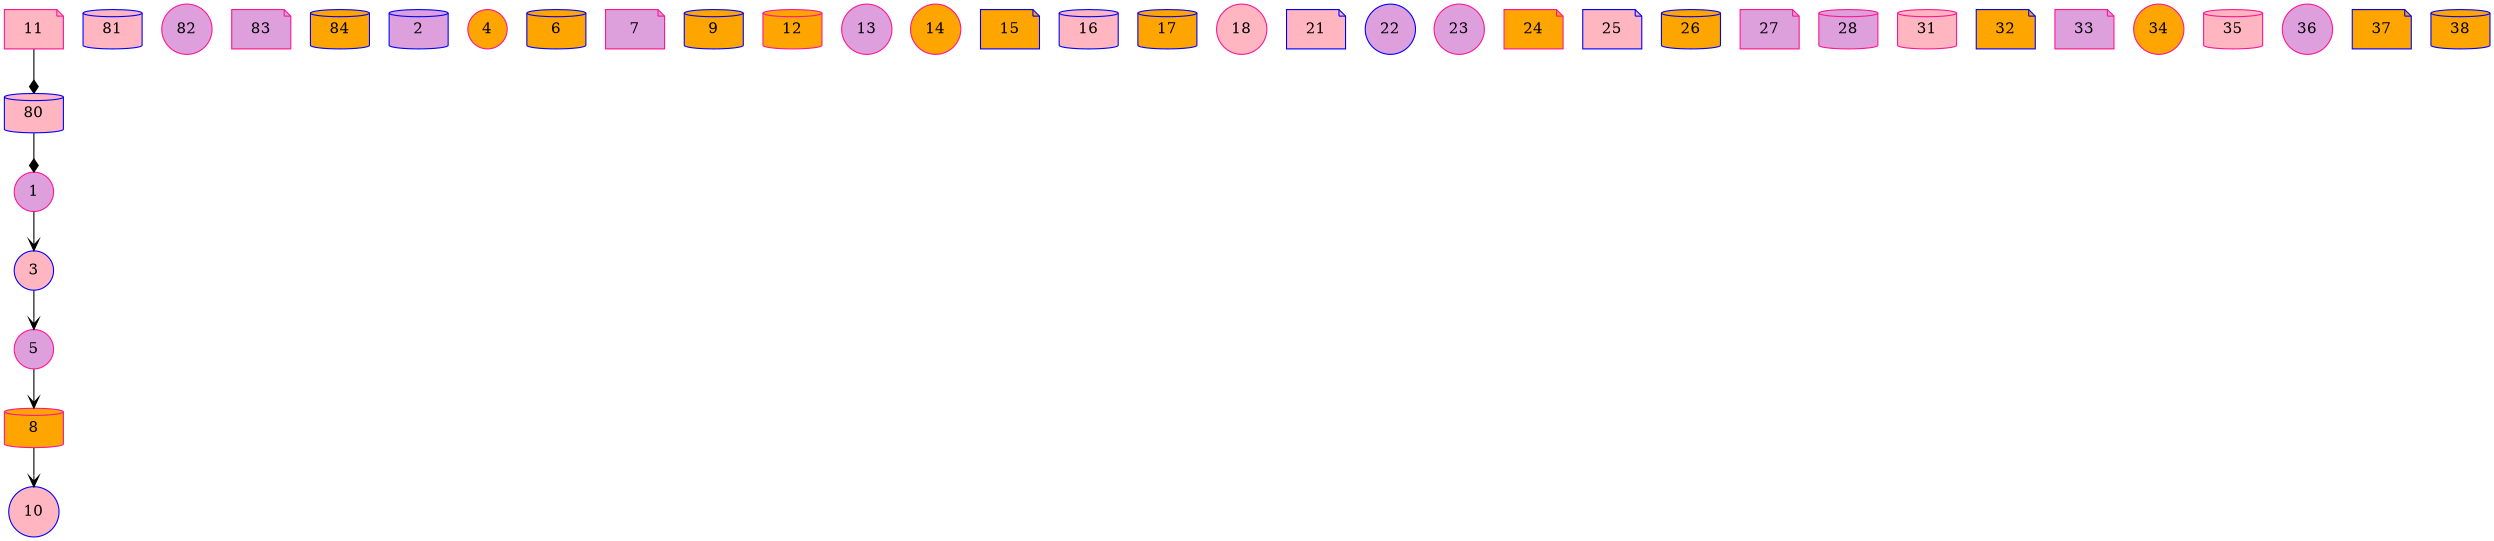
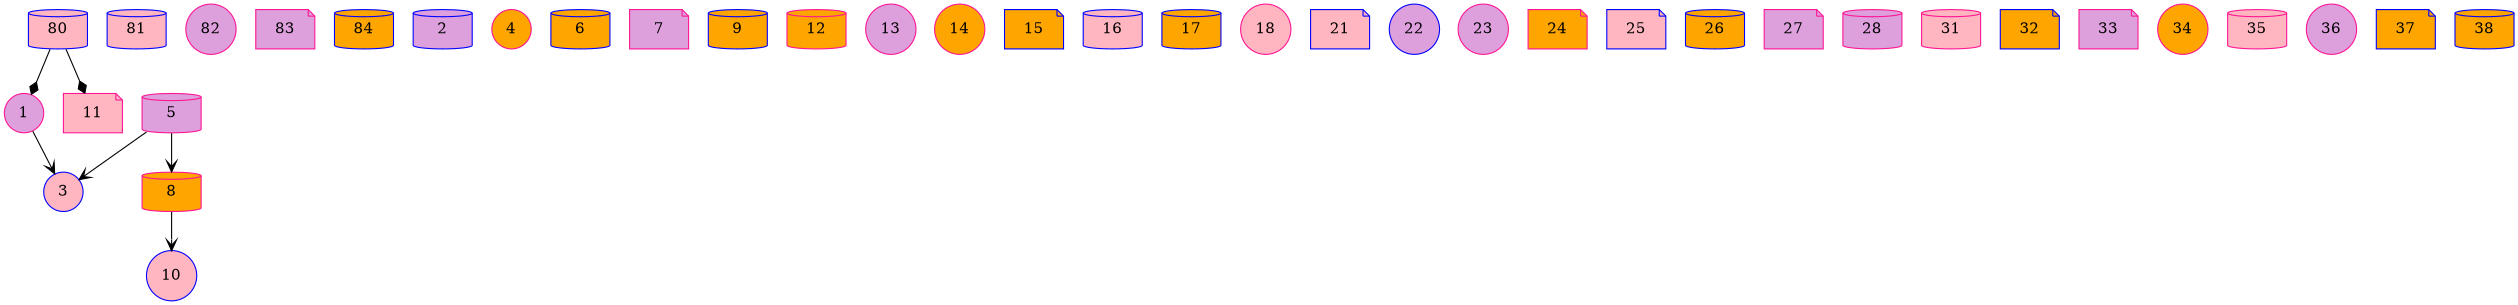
edge "11" -> "80": reversed
edge "3" -> "5": reversed
node "5": shape circle -> cylinder
